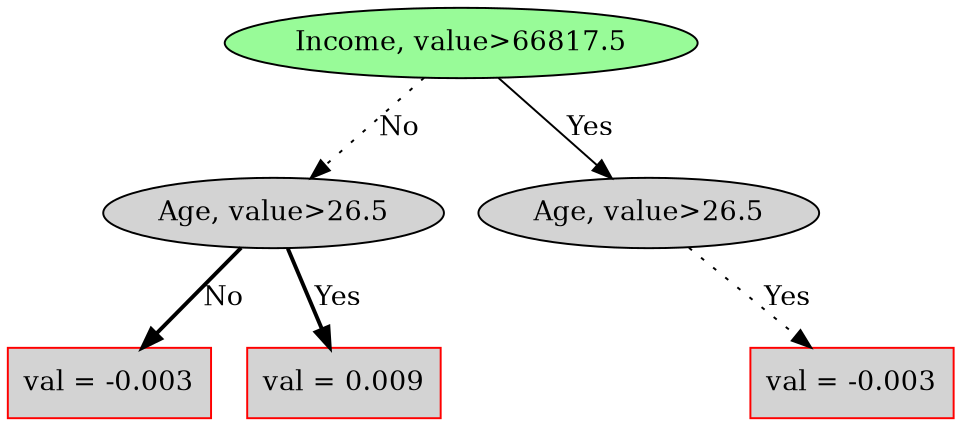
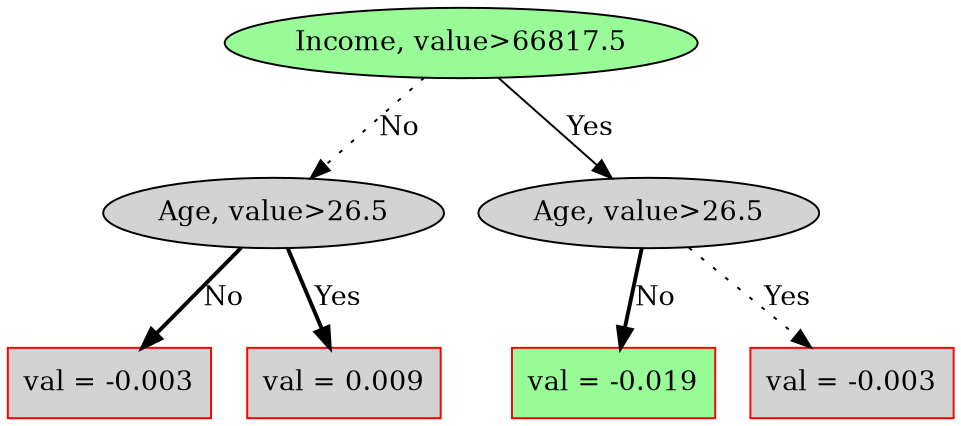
node "val = -0.019": added
